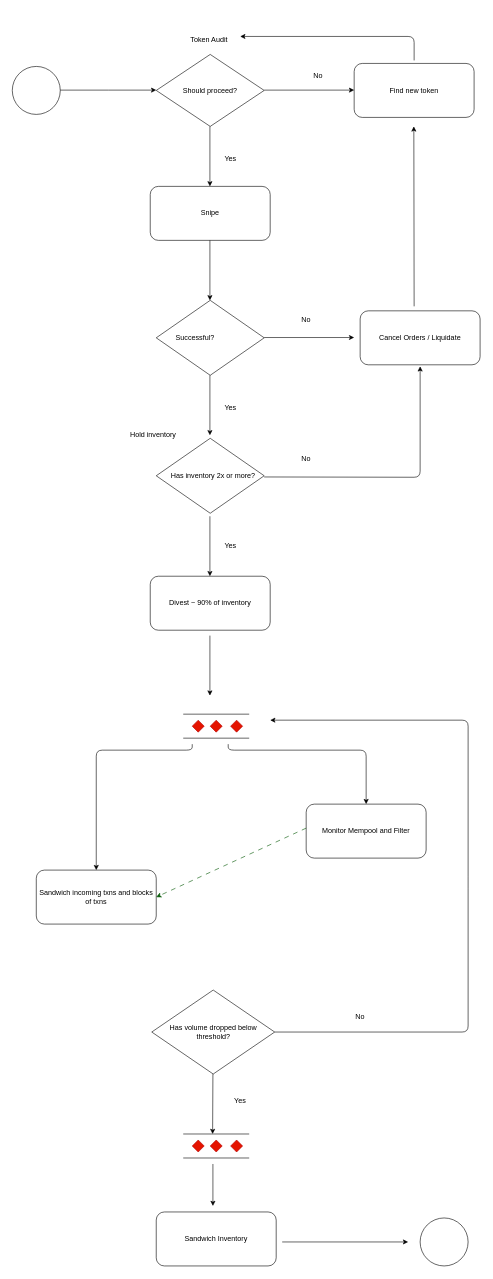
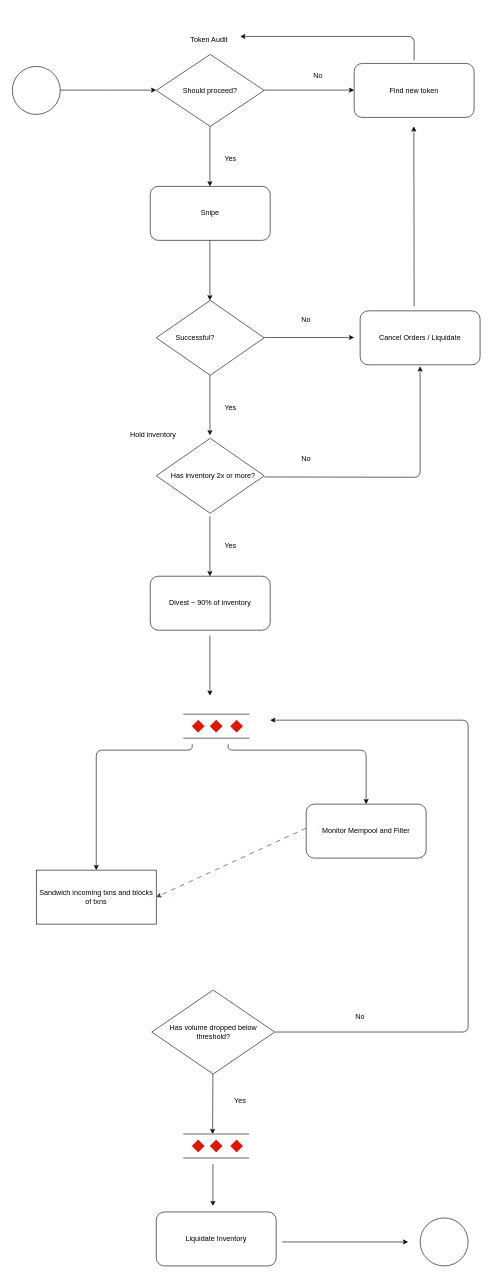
node "Sandwich incoming txns and blocks of txns": shape rounded rectangle -> rectangle
node "Sandwich Inventory": label "Sandwich Inventory" -> "Liquidate Inventory"
